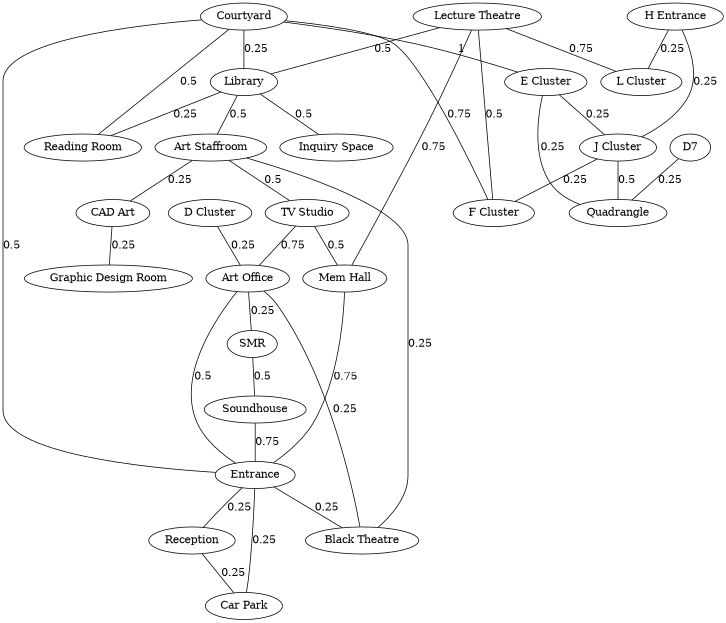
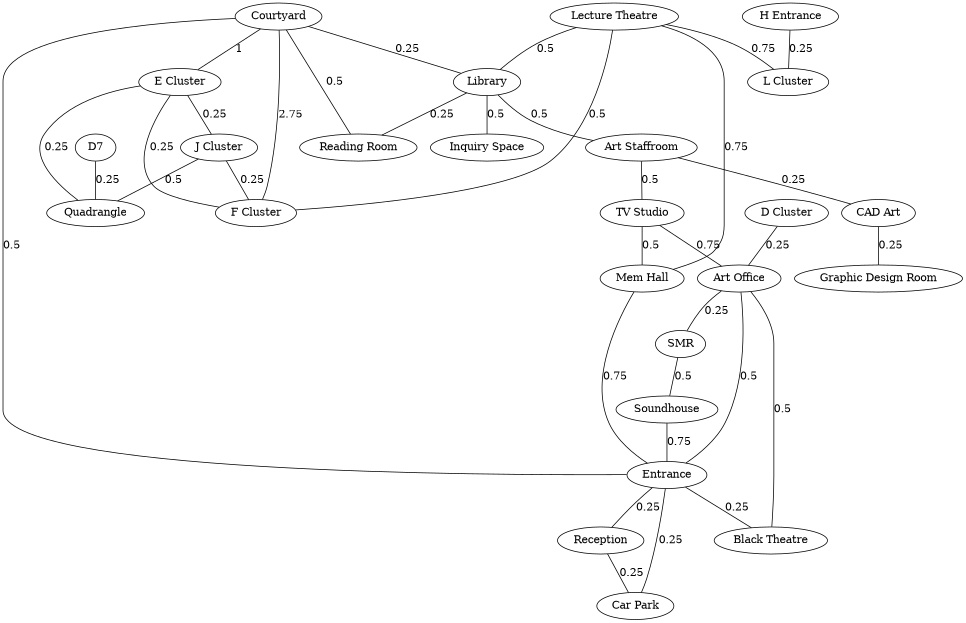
edge "H Entrance" -- "J Cluster": removed, label "0.25"
edge "Courtyard" -- "F Cluster": label "0.75" -> "2.75"
edge "E Cluster" -- "F Cluster": added, label "0.25"
edge "Art Staffroom" -- "Black Theatre": removed, label "0.25"
edge "Art Office" -- "Black Theatre": label "0.25" -> "0.5"
